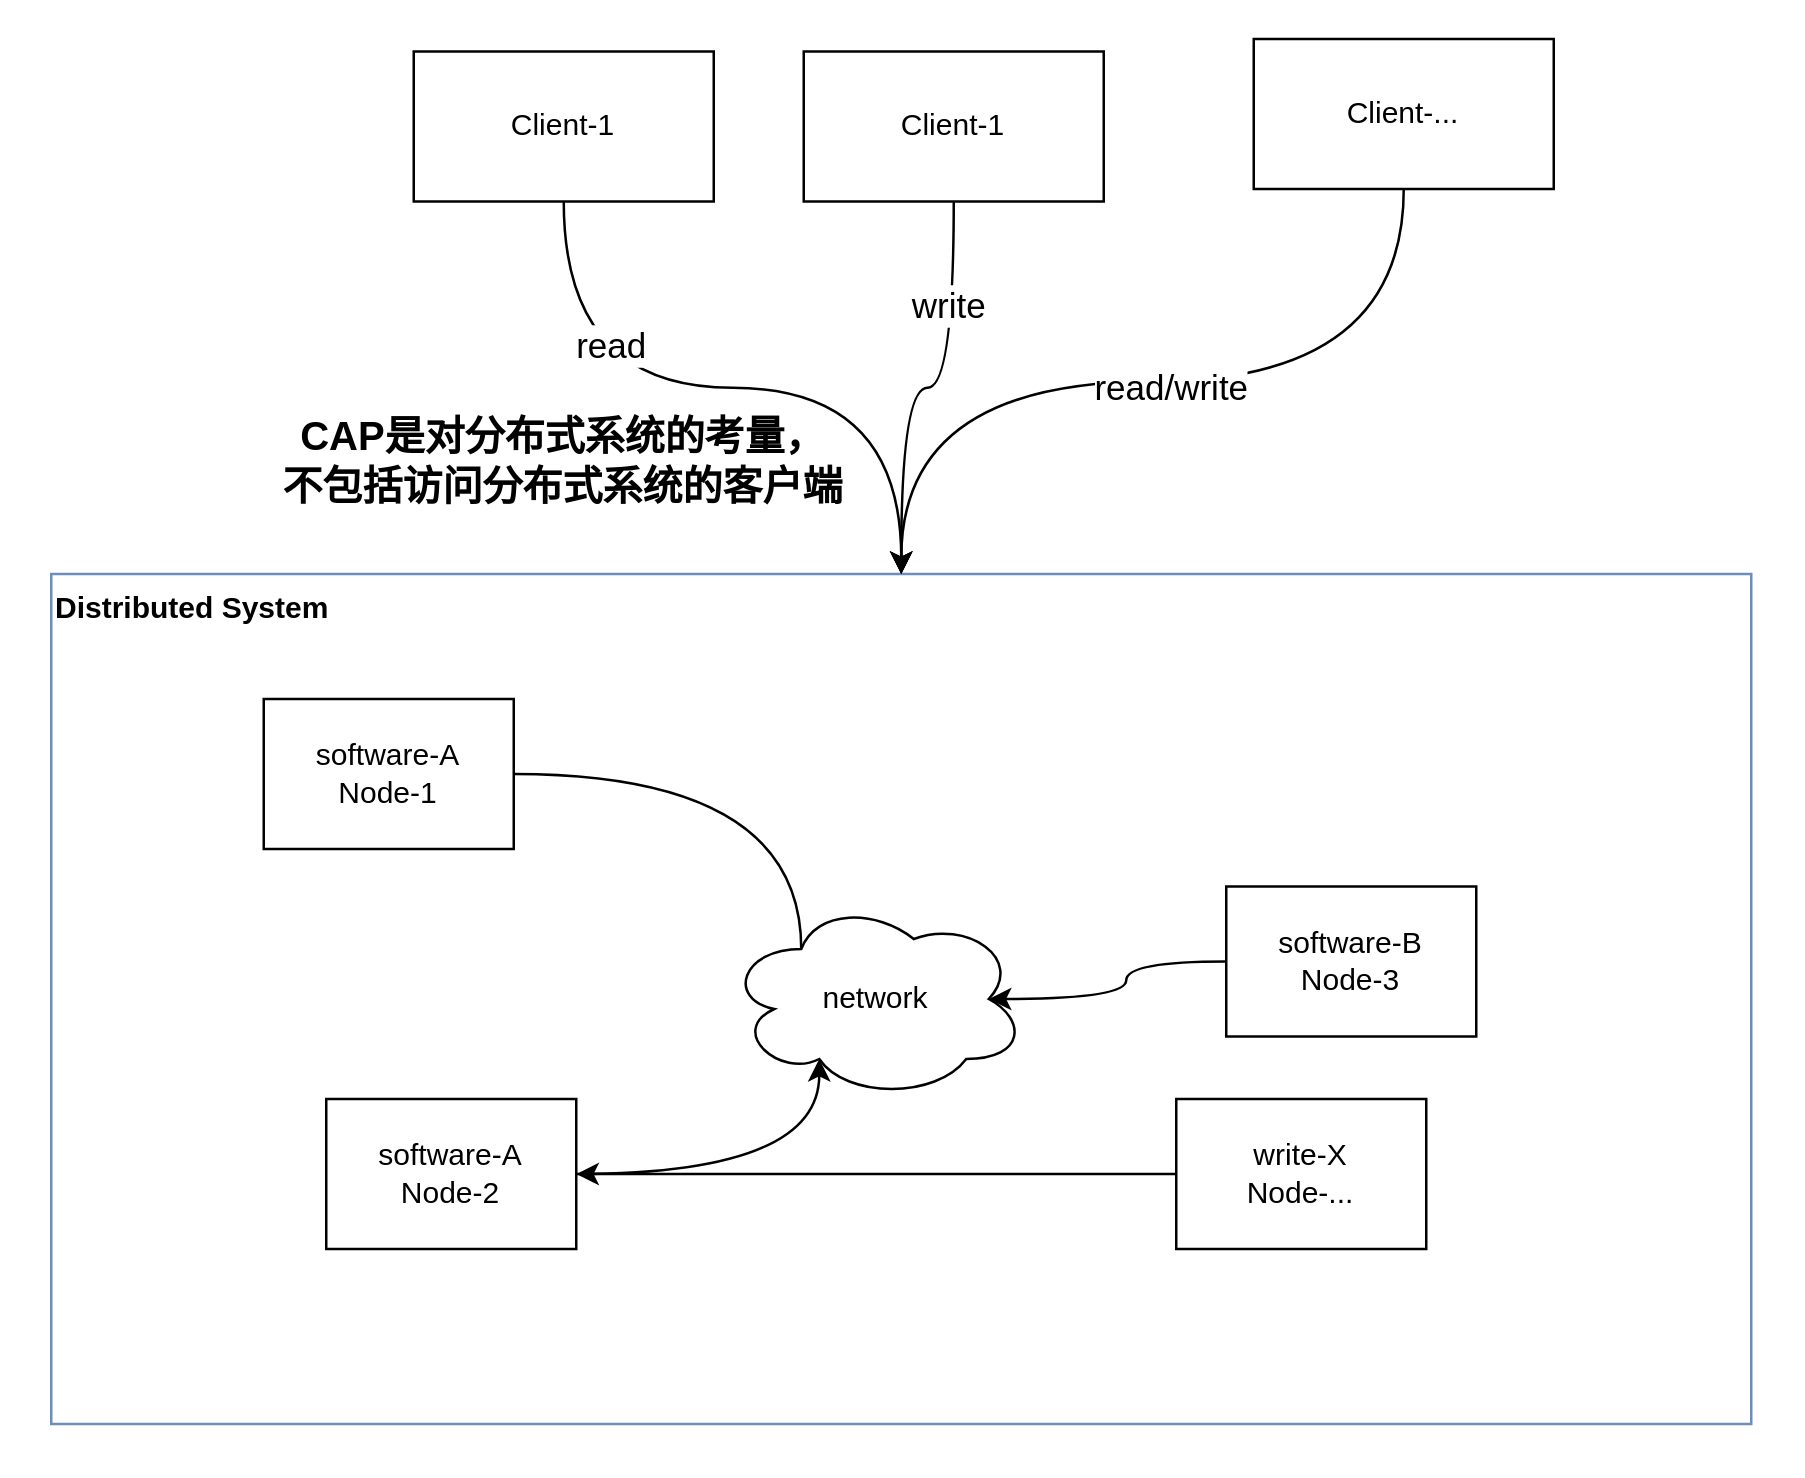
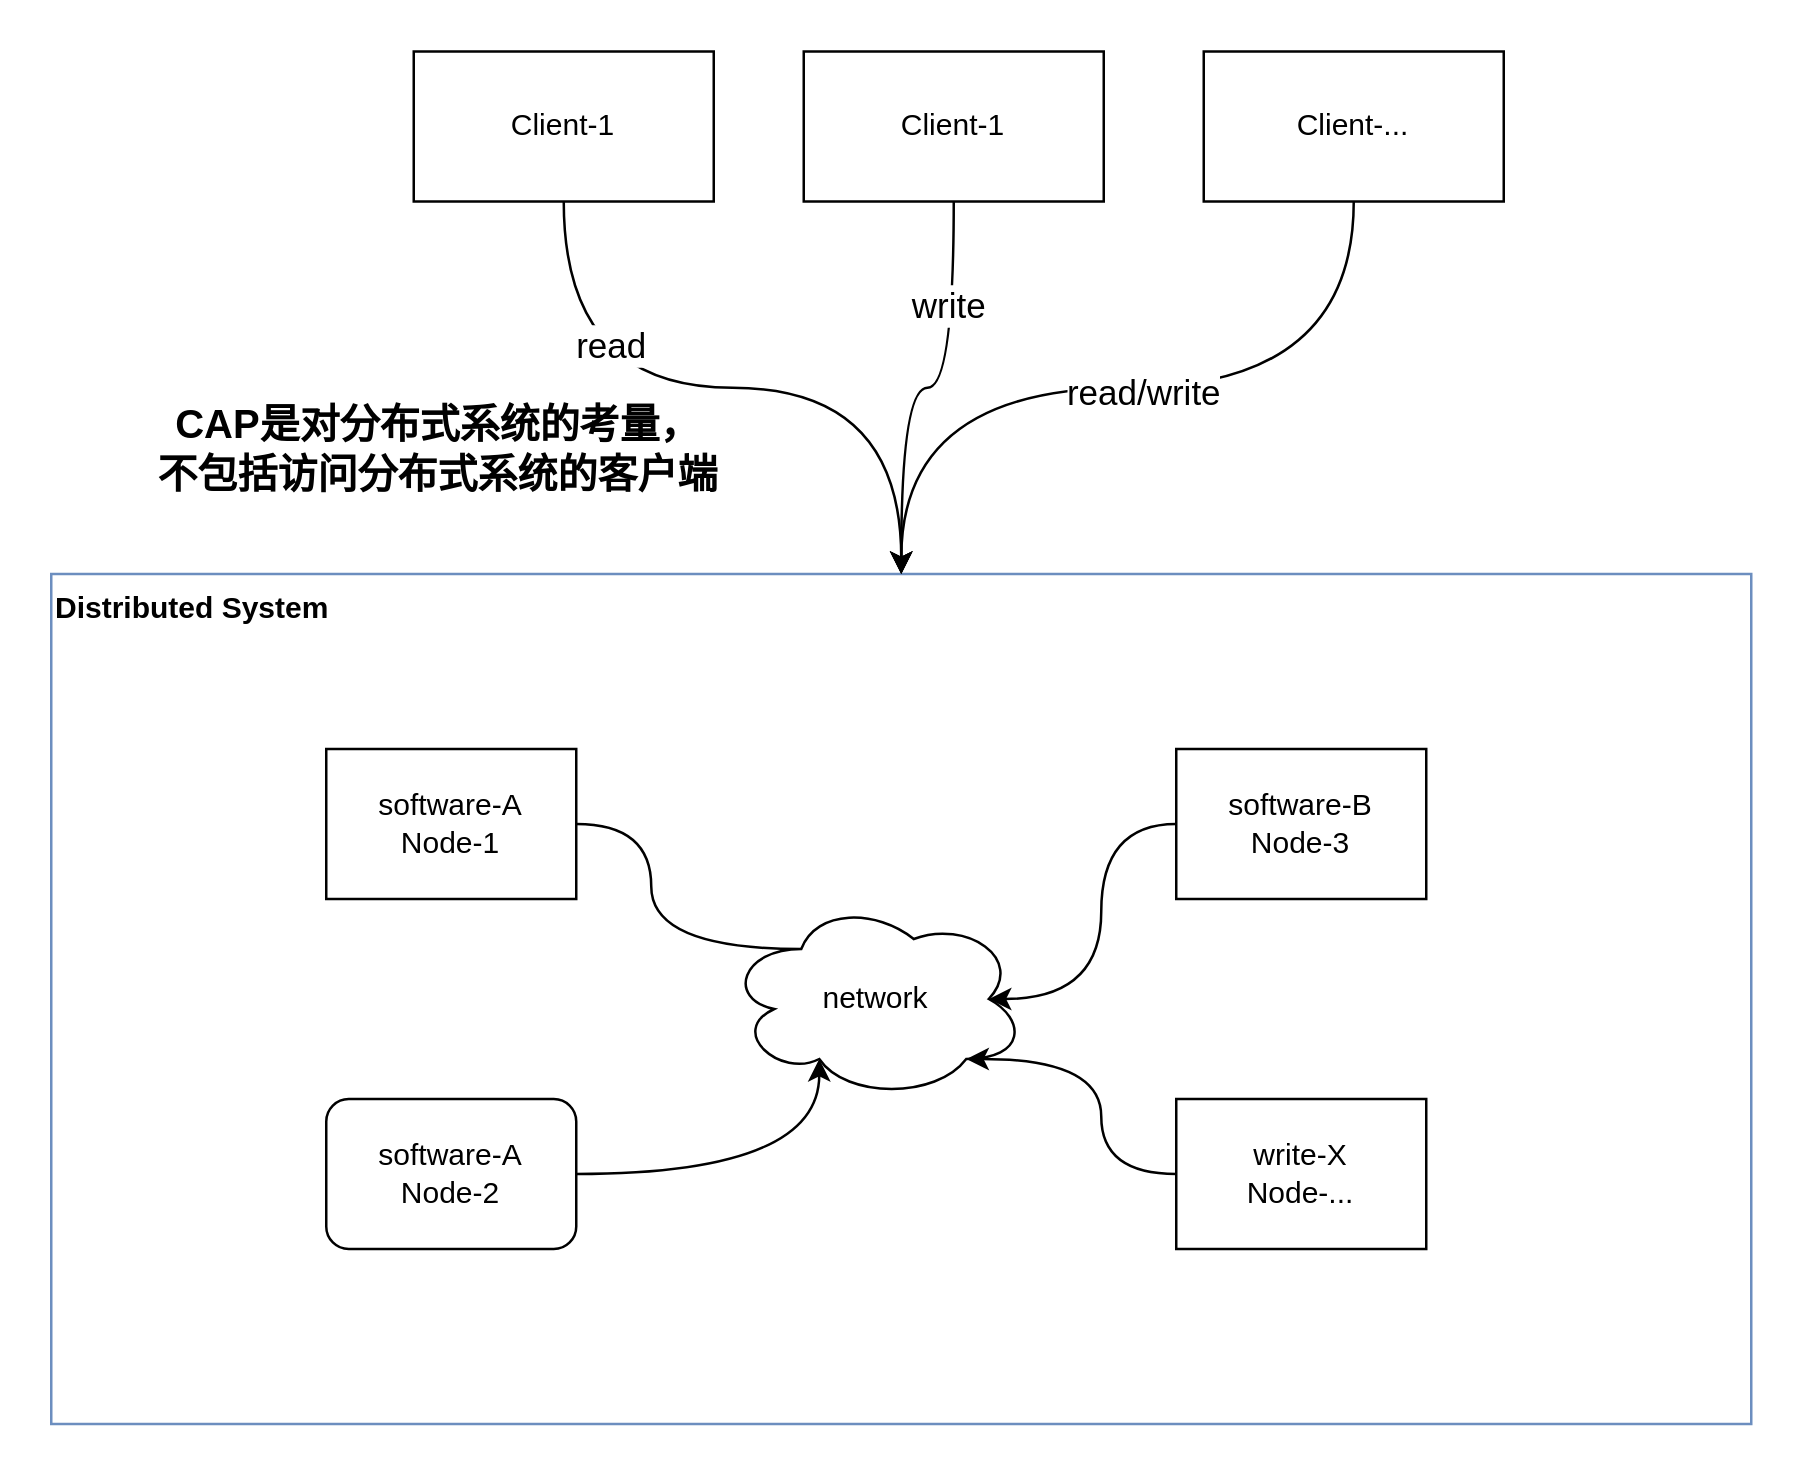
node "Client-...": moved (1404, 114) -> (1354, 126)
node "CAP是对分布式系统的考量，不包括访问分布式系统的客户端": moved (564, 461) -> (439, 449)
node "software-A Node-1": moved (389, 774) -> (451, 824)
node "software-B Node-3": moved (1351, 961) -> (1301, 824)
node "software-A Node-2": shape rectangle -> rounded rectangle
edge "write-X Node-..." -> "software-A Node-2": now "write-X Node-..." -> "network"
